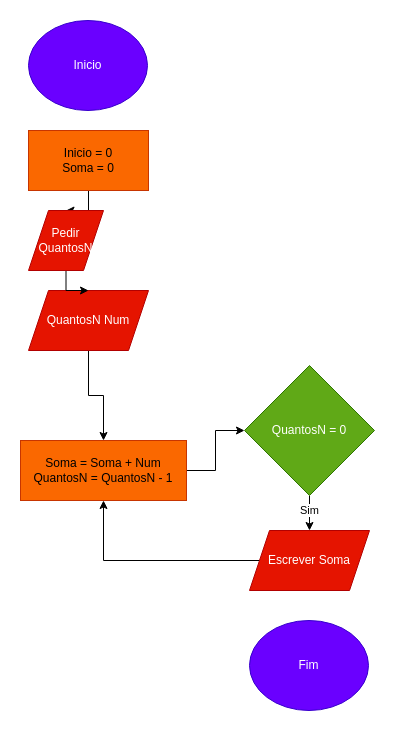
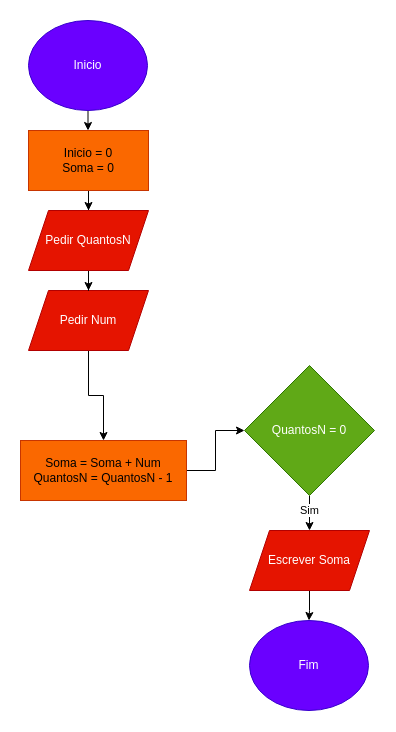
edge "Inicio" -> "Inicio = 0 Soma = 0": added
node "Pedir QuantosN": size 75x60 -> 120x60
node "QuantosN Num": label "QuantosN Num" -> "Pedir Num"
edge "Escrever Soma" -> "Soma = Soma + Num QuantosN = QuantosN - 1": now "Escrever Soma" -> "Fim"
